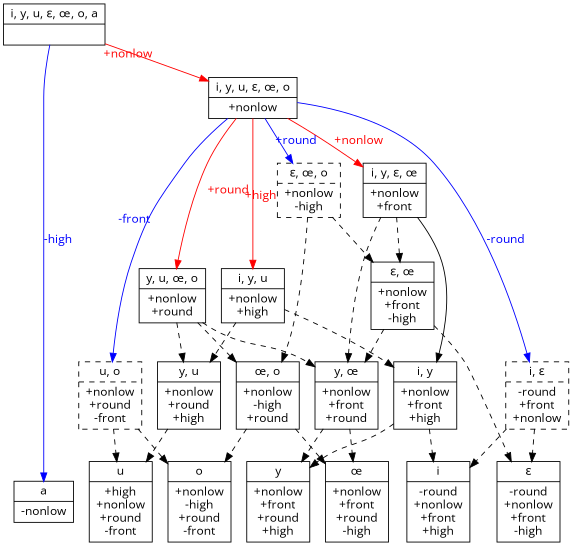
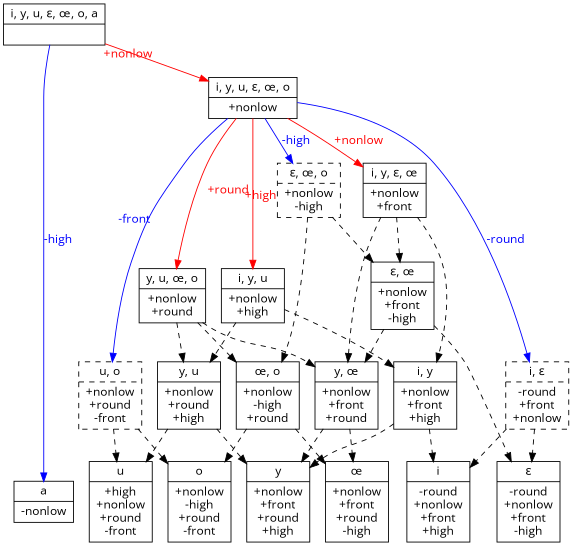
edge "i, y, u, ɛ, œ, o" -> "ɛ, œ, o": label "+round" -> "-high"
edge "i, y, ɛ, œ" -> "i, y": style solid -> dashed
edge "y, u" -> "y": added
